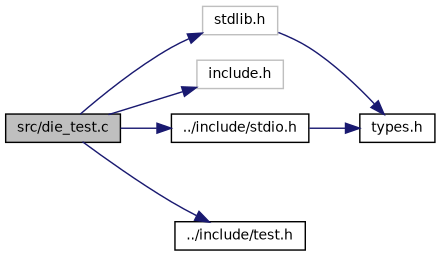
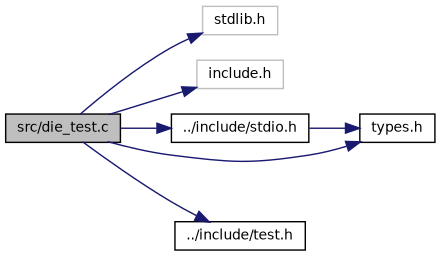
edge "stdlib.h" -> "types.h": now "src/die_test.c" -> "types.h"
